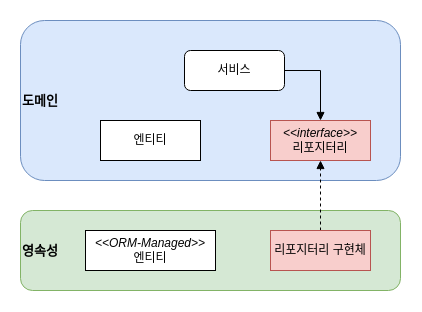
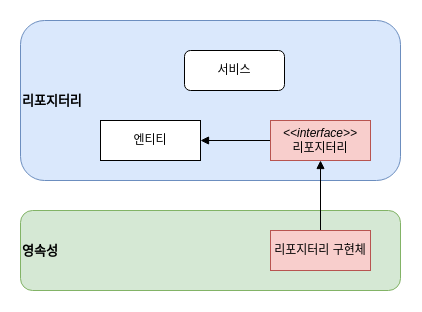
edge "서비스" -> "<<interface>> 리포지터리": removed
node "도메인": label "도메인" -> "리포지터리"
edge "<<interface>> 리포지터리" -> "엔티티": added
edge "리포지터리 구현체" -> "<<interface>> 리포지터리": style dashed -> solid
node "<<ORM-Managed>> 엔티티": removed
